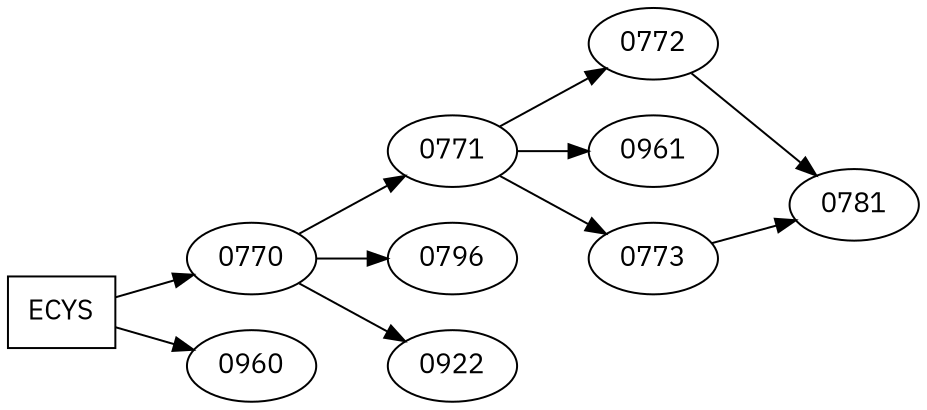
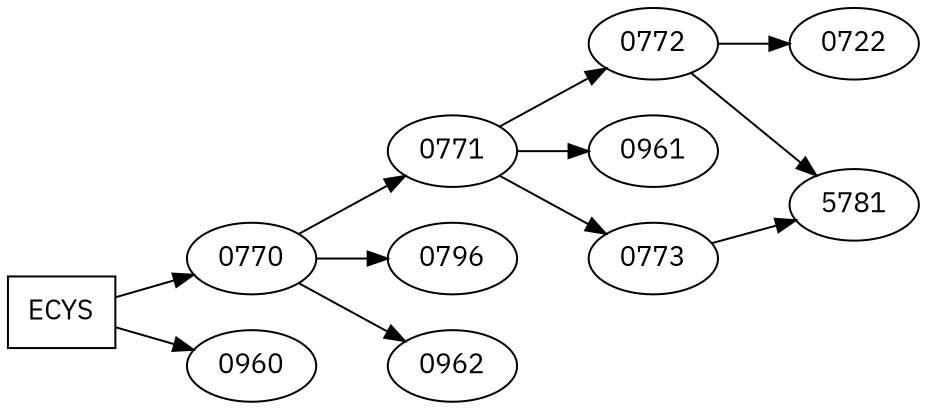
node "0722": added
node "0781": label "0781" -> "5781"
node "0922": label "0922" -> "0962"
